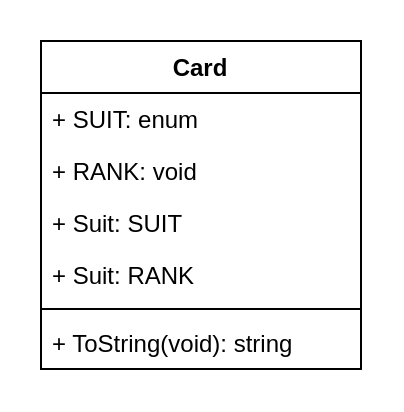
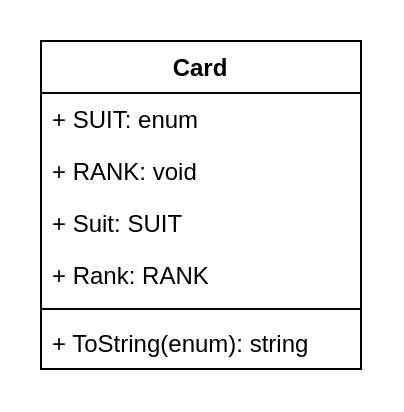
node "+ Suit: RANK": label "+ Suit: RANK" -> "+ Rank: RANK"
node "+ ToString(void): string": label "+ ToString(void): string" -> "+ ToString(enum): string"
